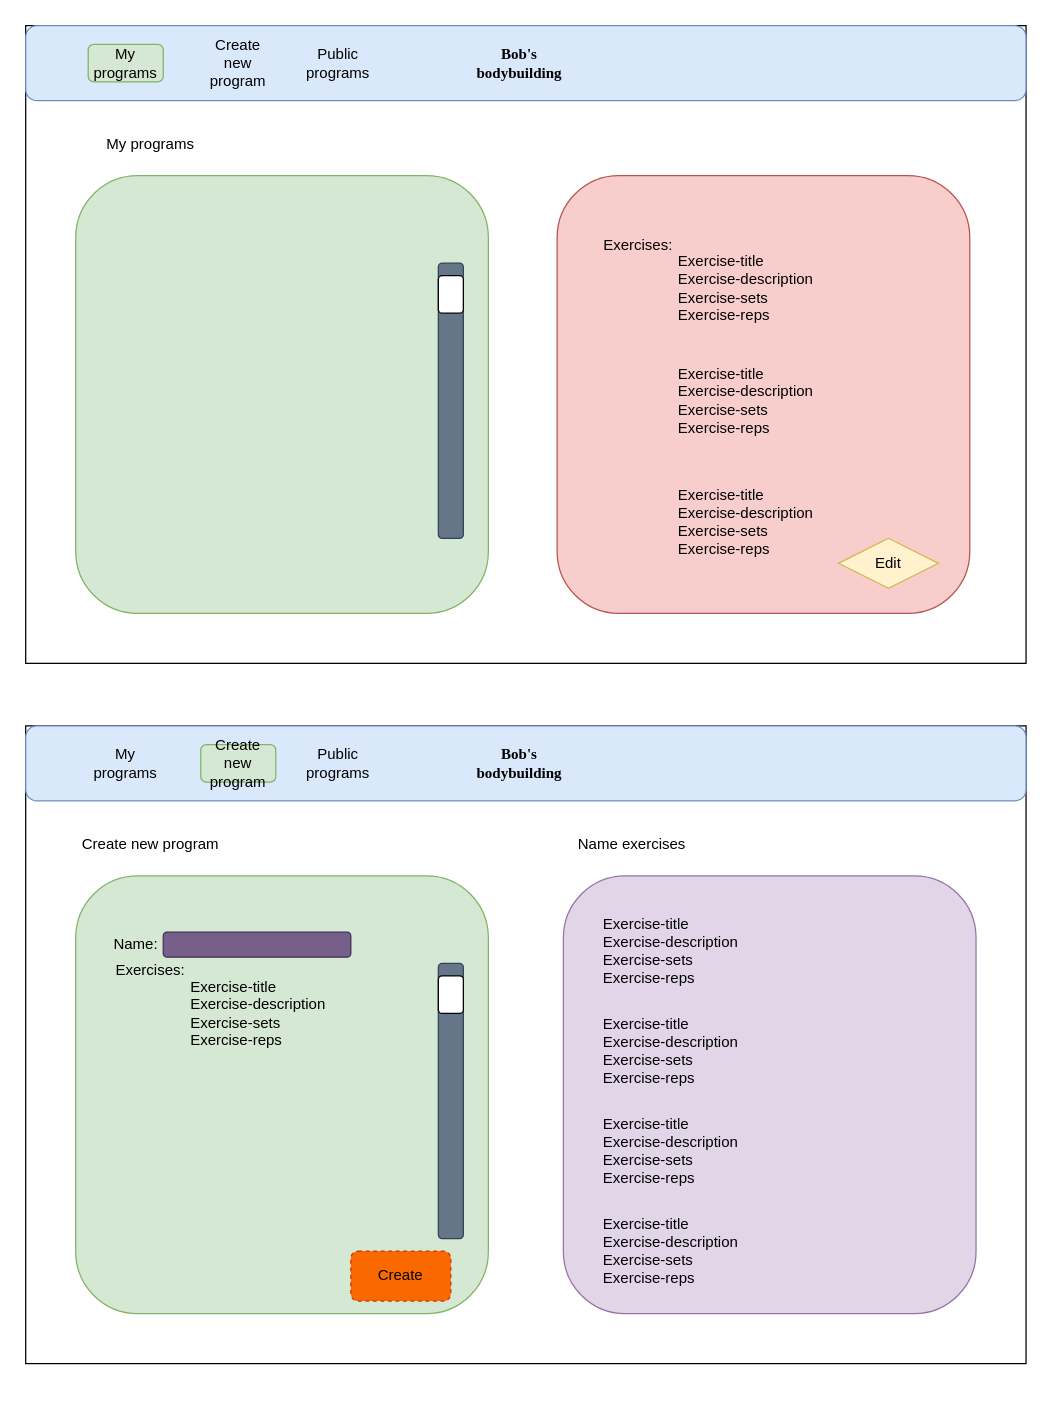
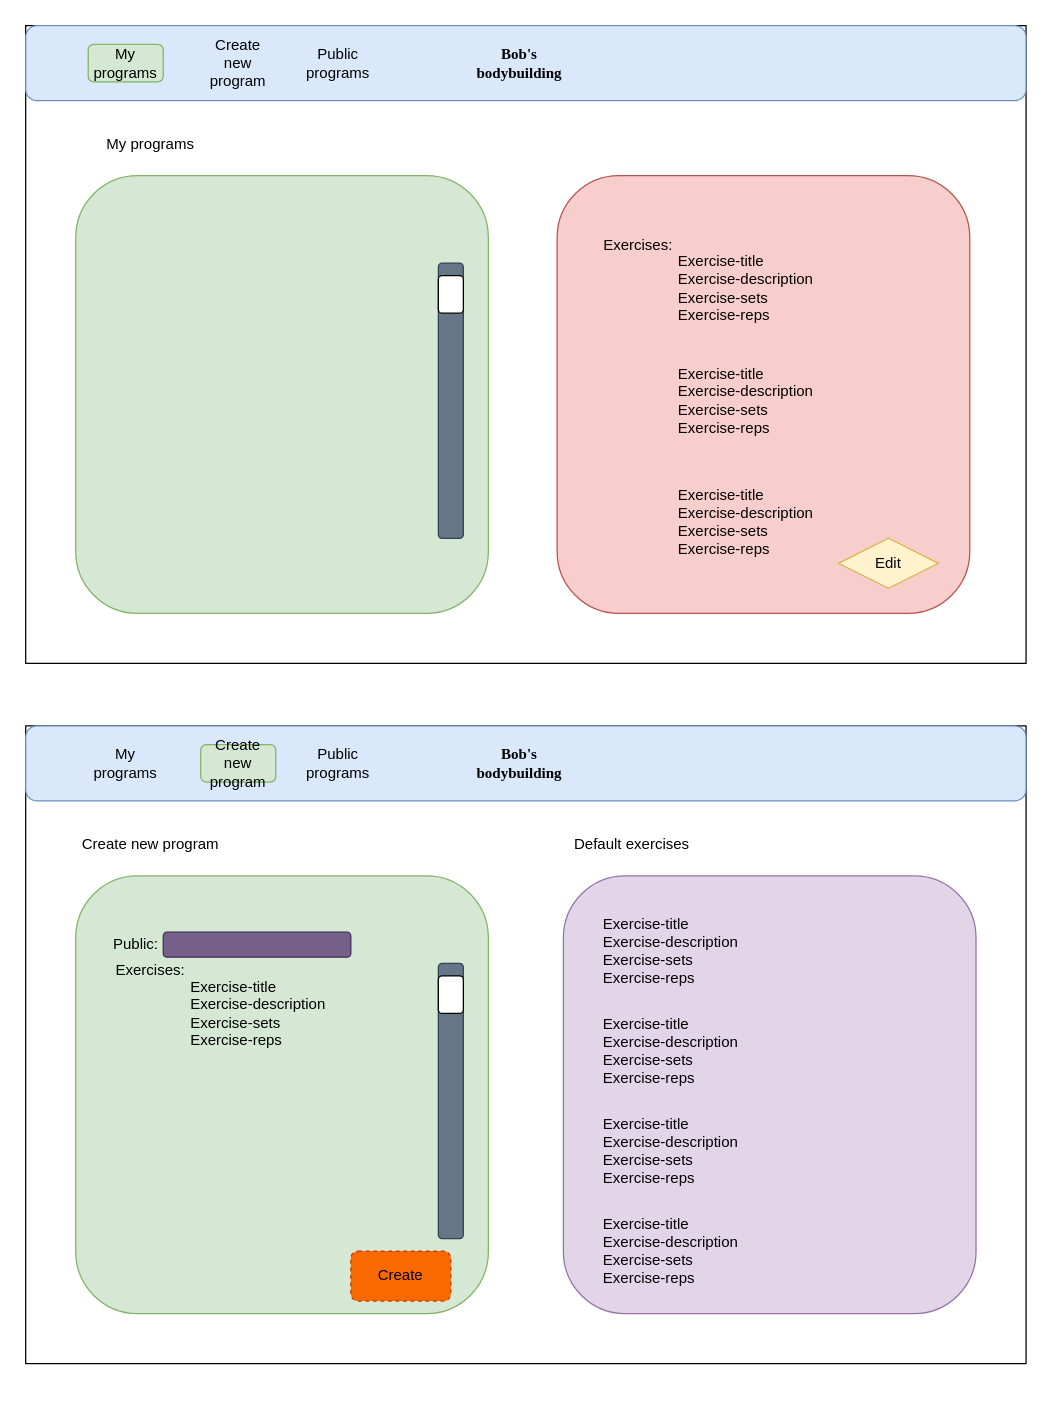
node "Name exercises": label "Name exercises" -> "Default exercises"
node "Name:": label "Name:" -> "Public:"
